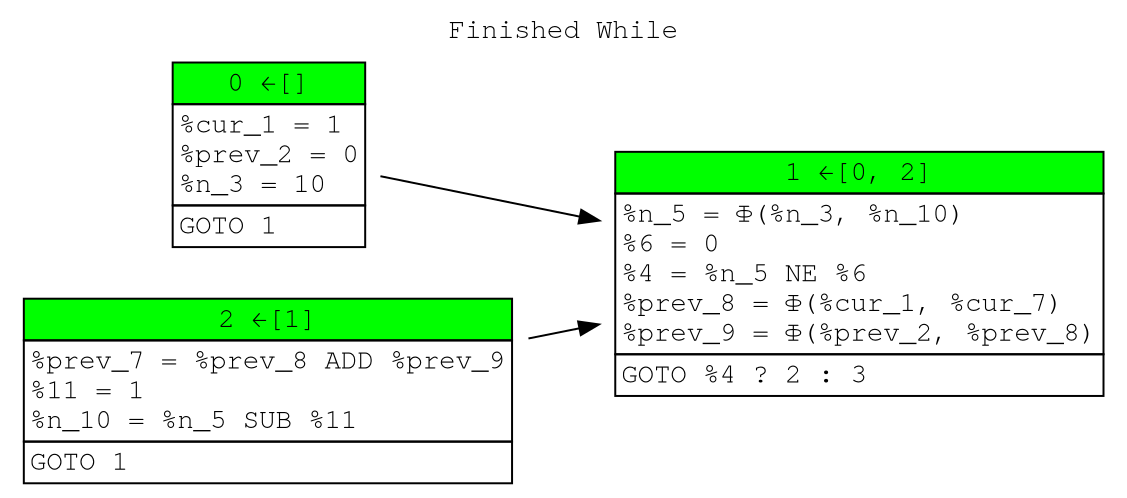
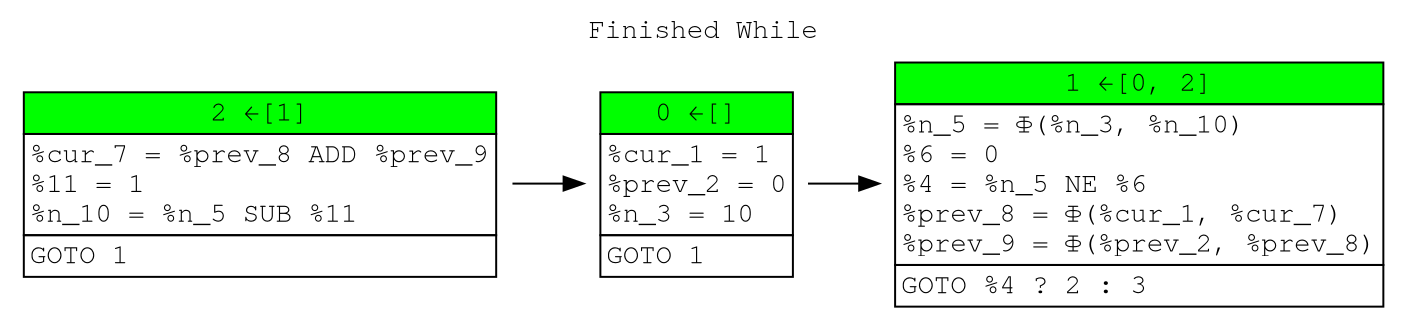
edge "2 ←[1]" -> "1 ←[0, 2]": now "2 ←[1]" -> "0 ←[]"
node "2 ←[1]": text "%prev_7 = %prev_8 ADD %prev_9" -> "%cur_7 = %prev_8 ADD %prev_9"
